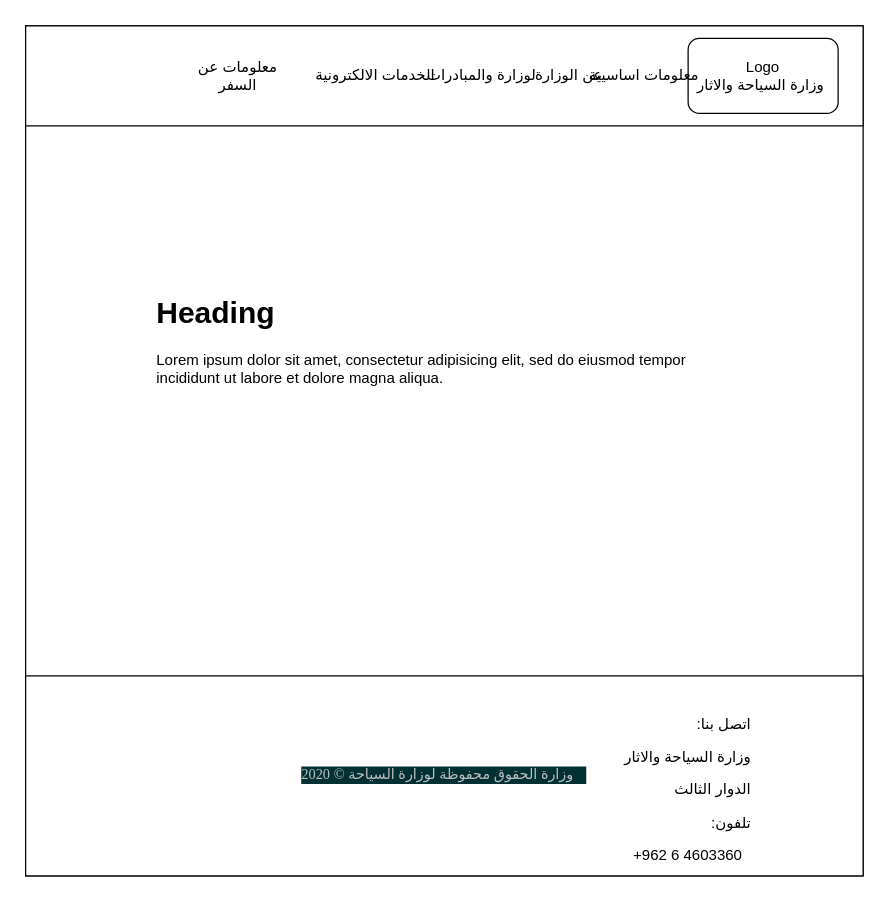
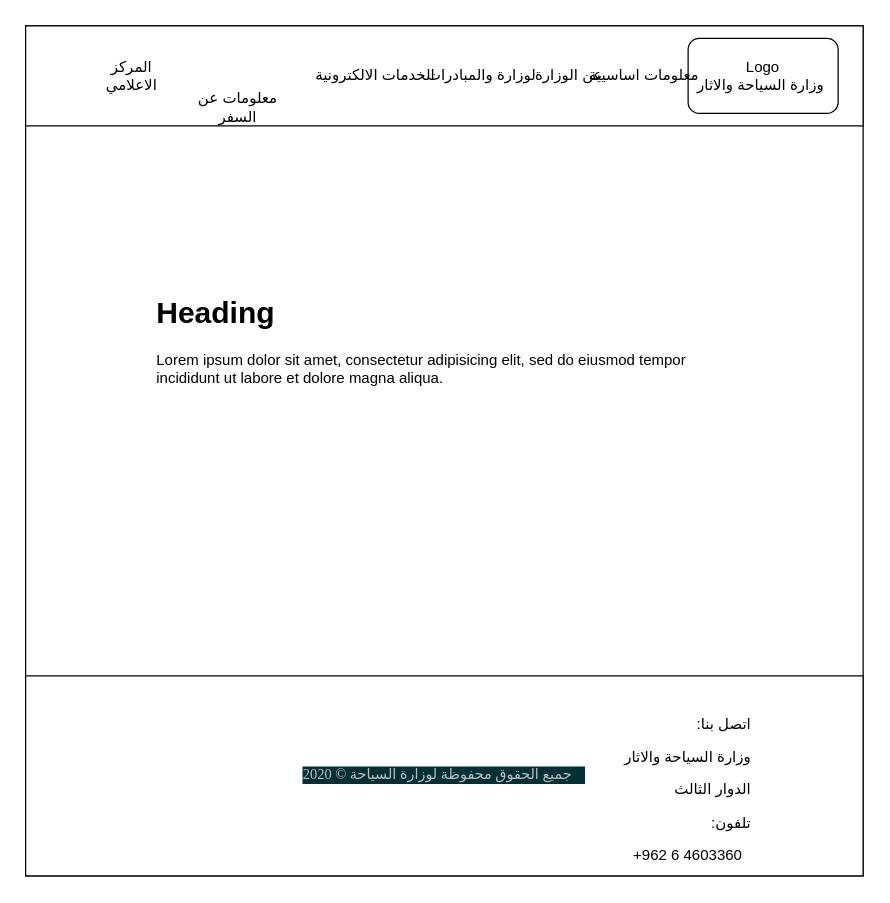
node "المركز الاعلامي": added
node "معلومات عن السفر": moved (238, 76) -> (238, 107)
node "وزارة الحقوق محفوظة لوزارة السياحة © 2020": label "وزارة الحقوق محفوظة لوزارة السياحة © 2020" -> "جميع الحقوق محفوظة لوزارة السياحة © 2020"
